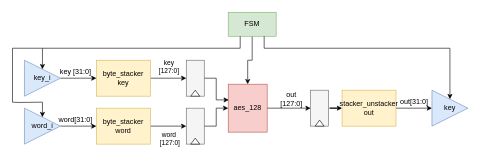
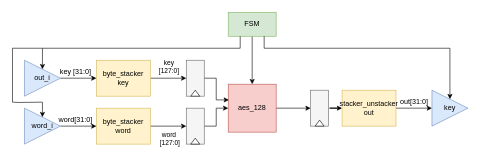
node "key_i": label "key_i" -> "out_i"
node "out [127:0]": removed
node "aes_128": size 39x48 -> 48x48
